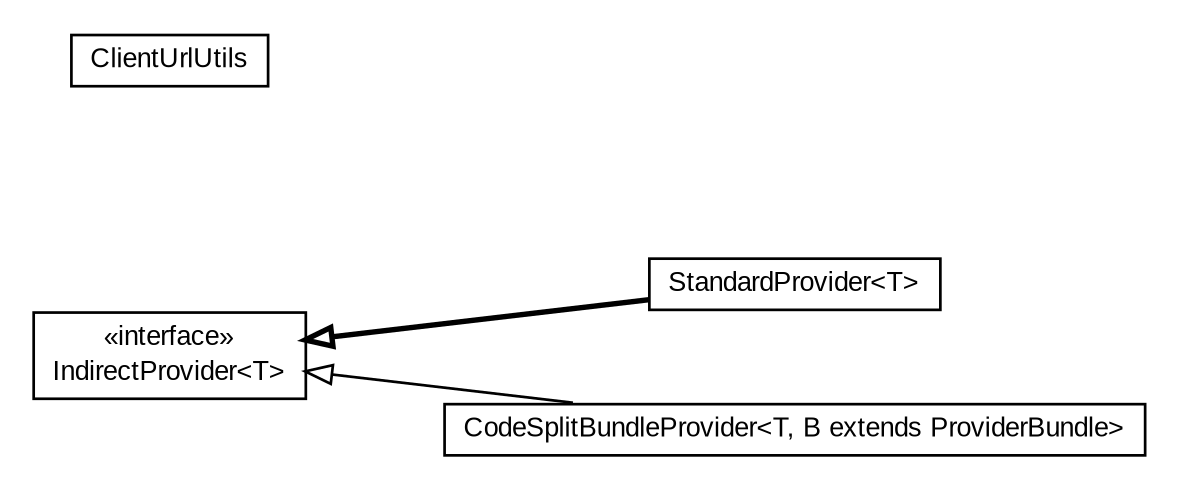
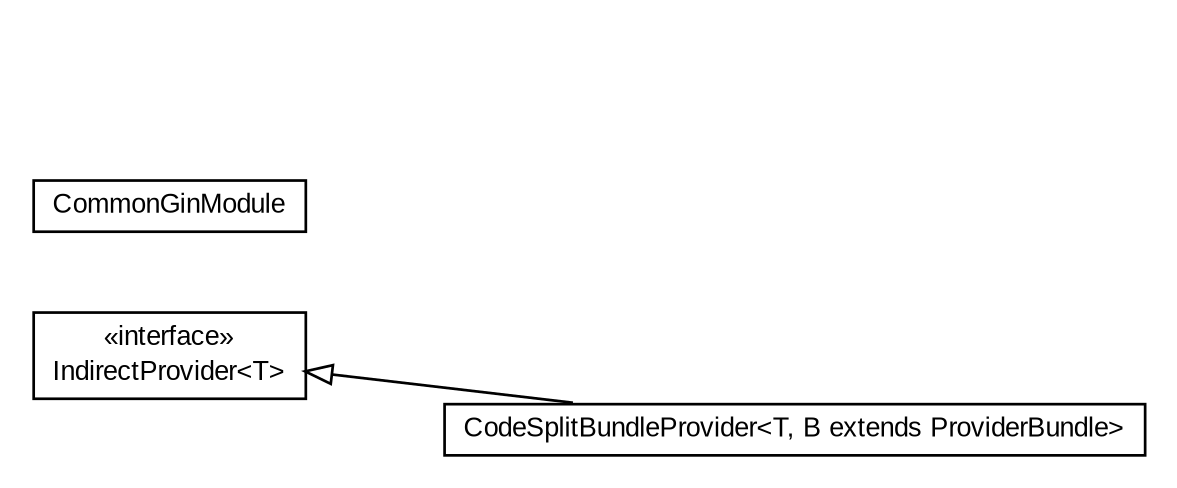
node "ClientUrlUtils": removed
node "CommonGinModule": added
node "StandardProvider<T>": removed
